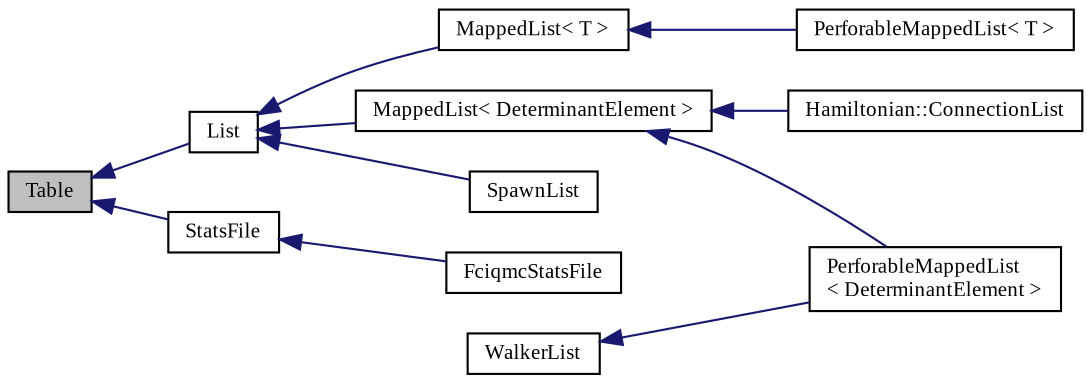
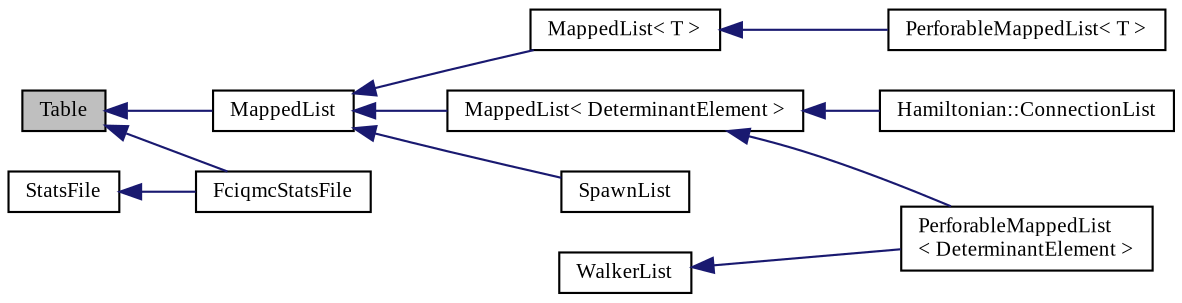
node "List": label "List" -> "MappedList"
edge "StatsFile" -> "Table": now "FciqmcStatsFile" -> "Table"
